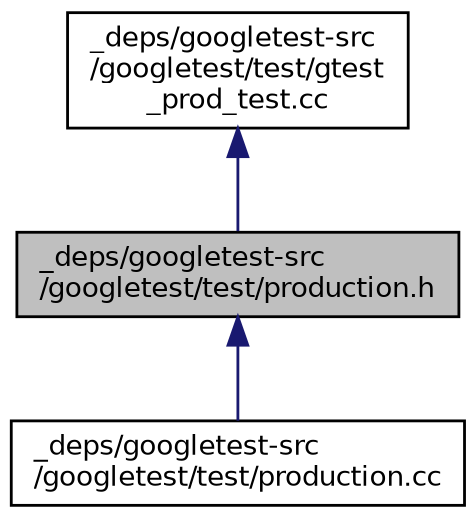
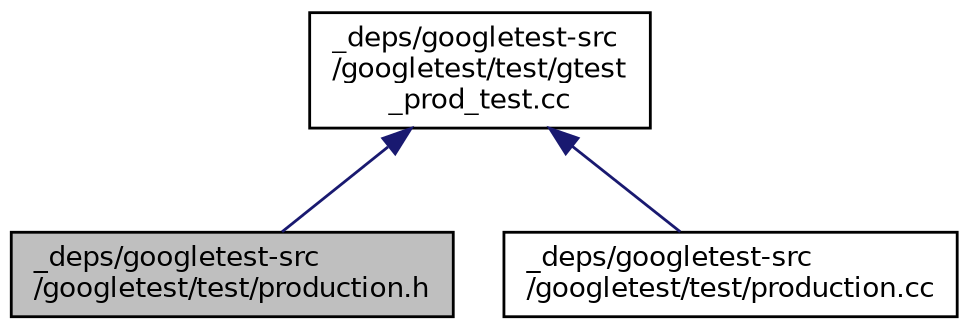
edge "_deps/googletest-src /googletest/test/production.cc" -> "_deps/googletest-src /googletest/test/production.h": now "_deps/googletest-src /googletest/test/production.cc" -> "_deps/googletest-src /googletest/test/gtest _prod_test.cc"
